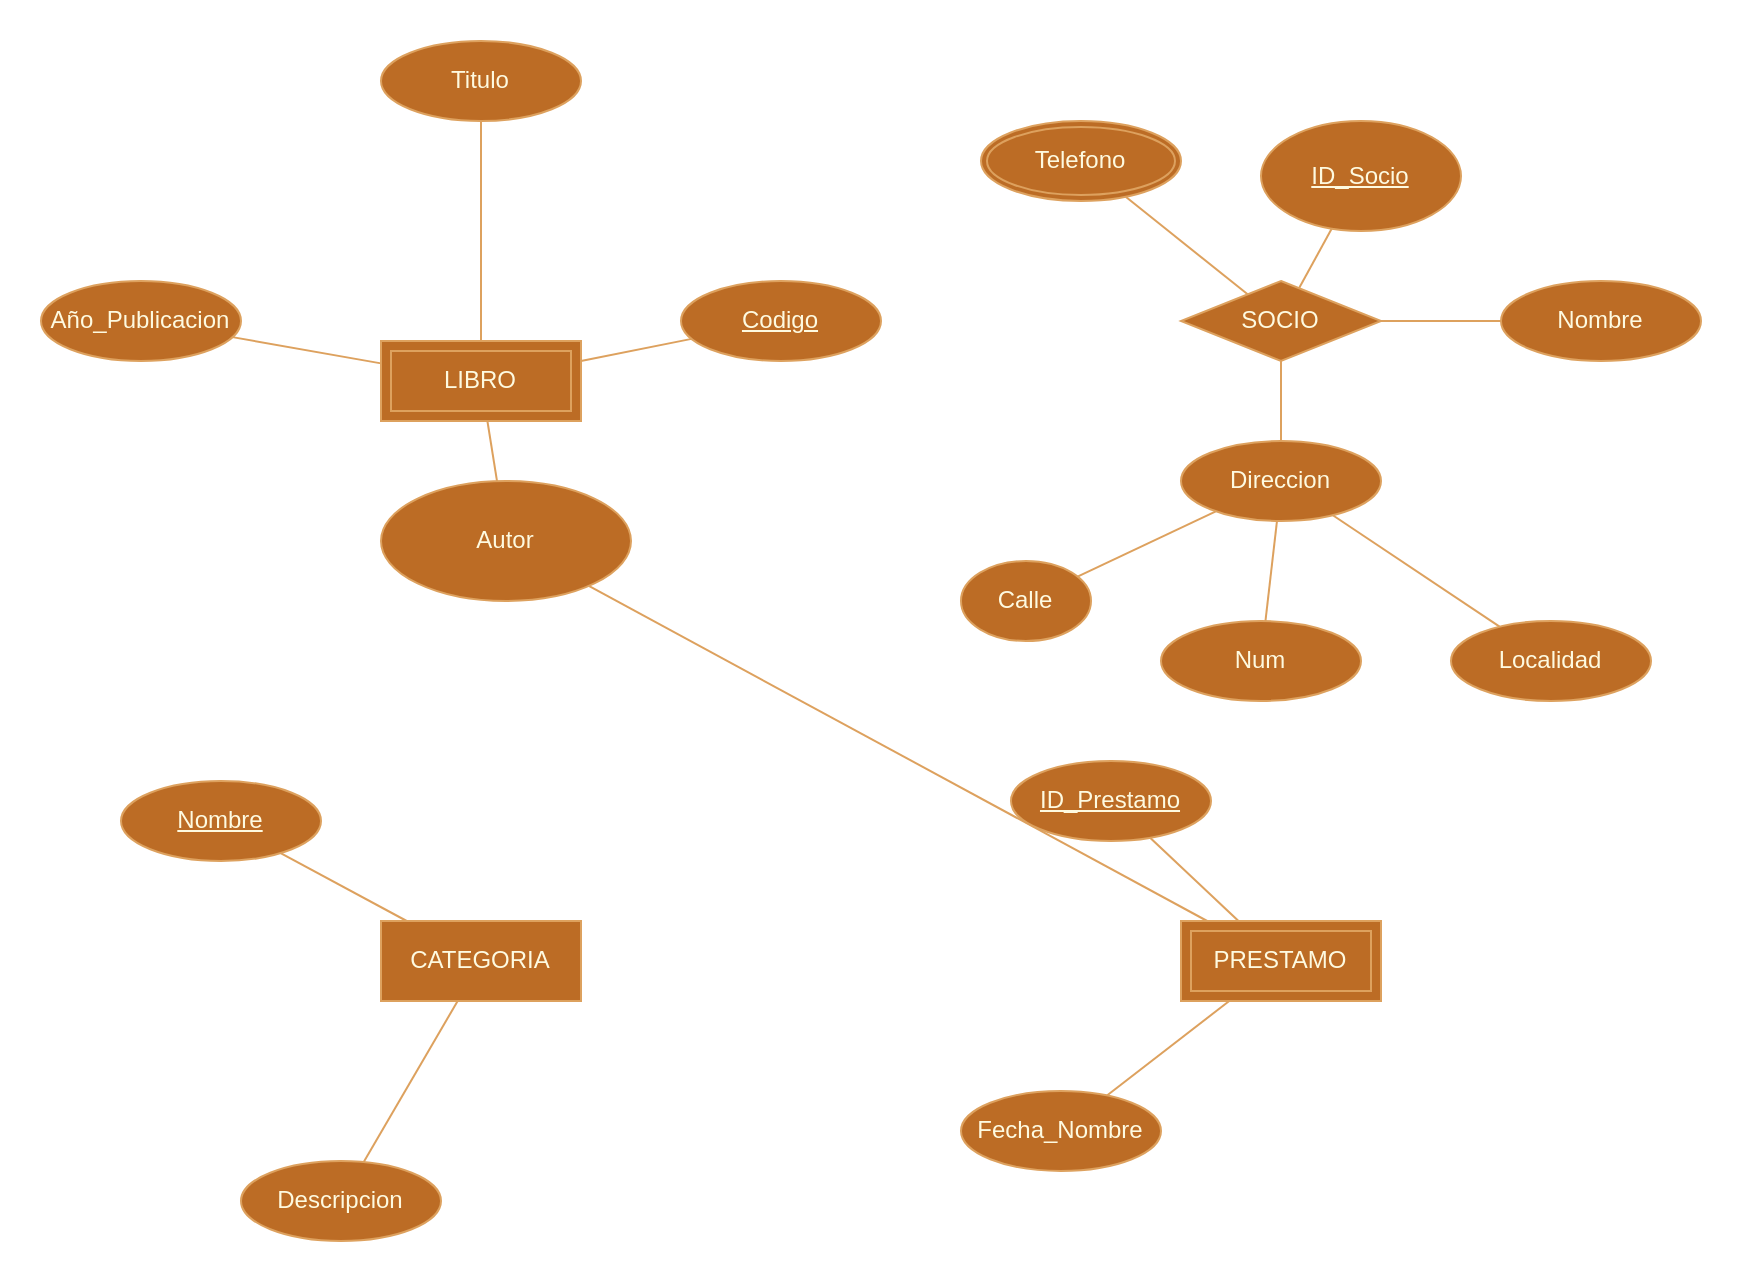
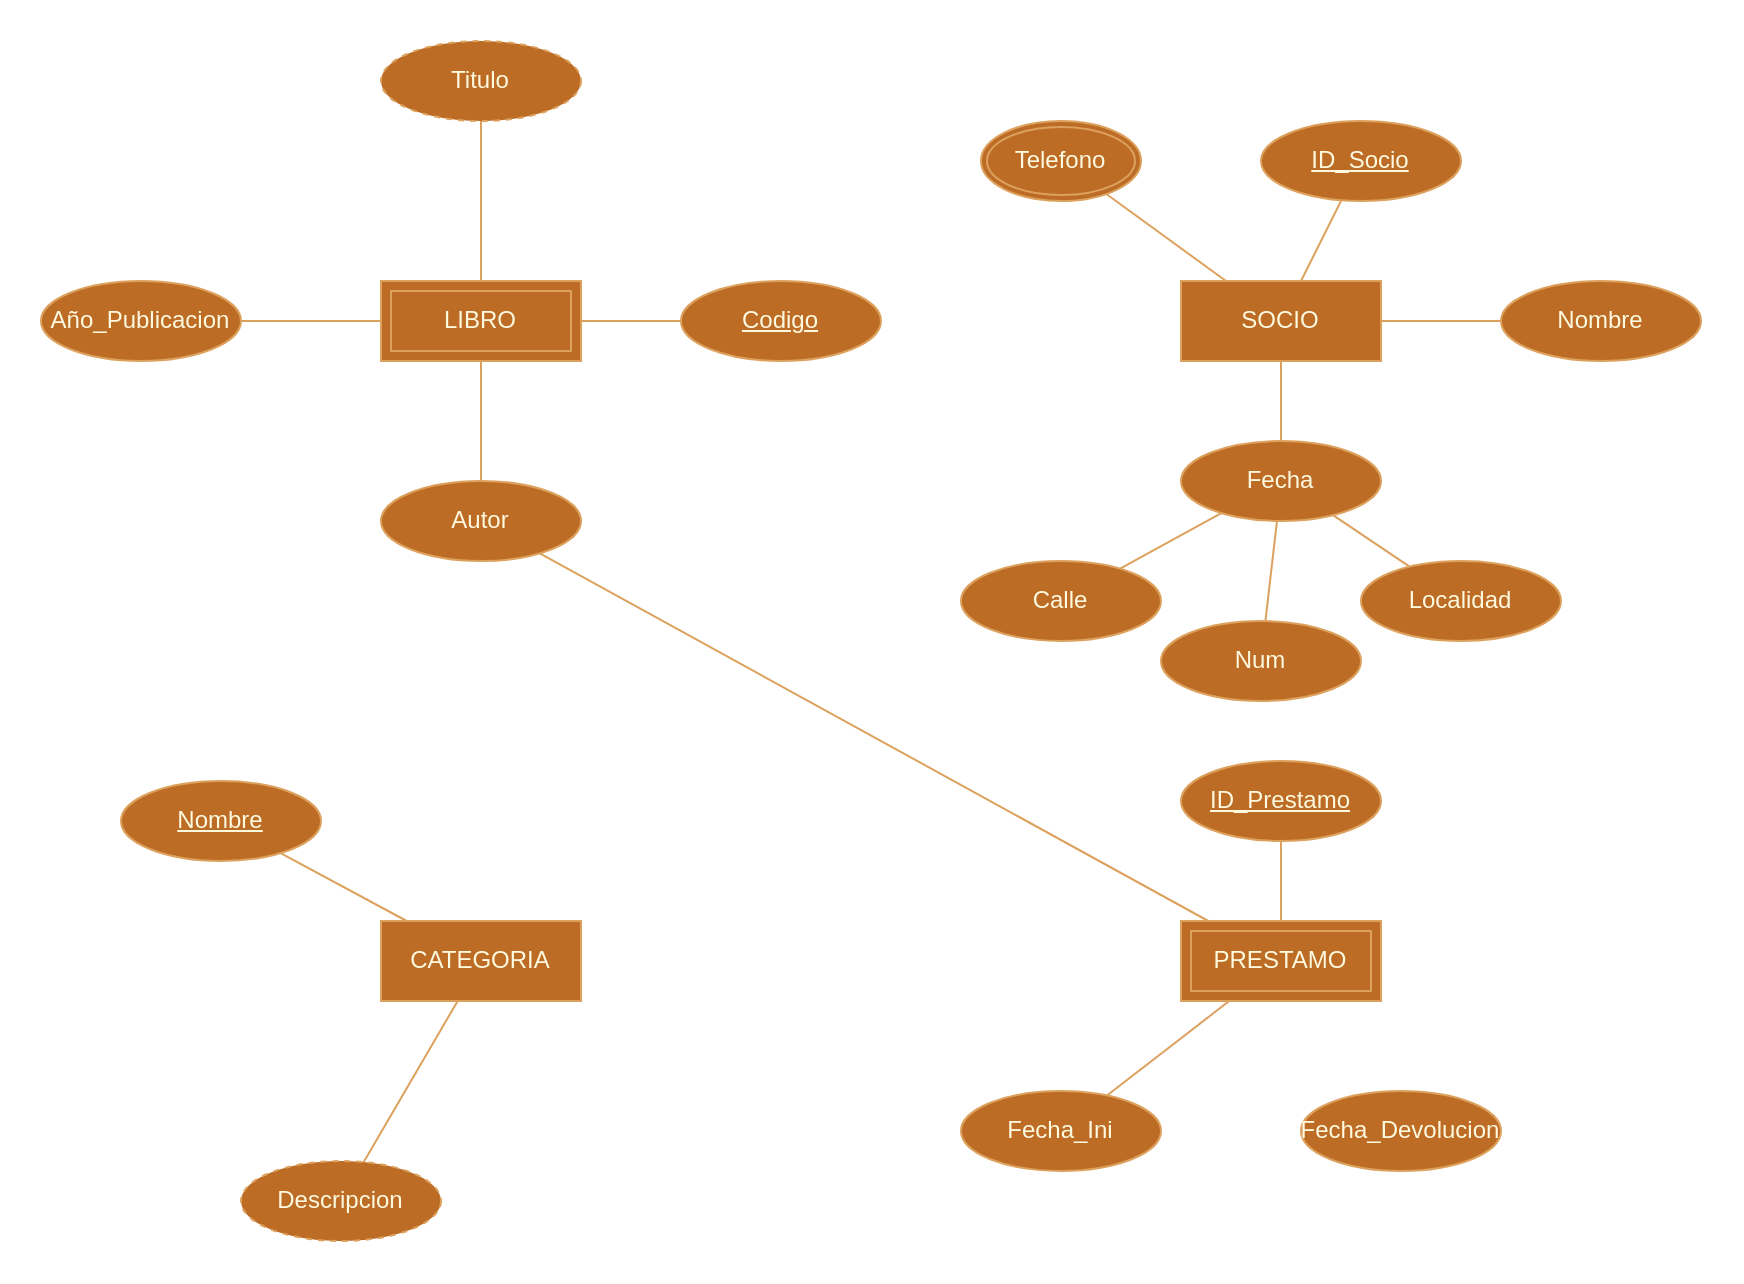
node "Titulo": style solid -> dashed
node "Telefono": size 200x80 -> 160x80
node "ID_Socio": size 200x110 -> 200x80
node "SOCIO": shape diamond -> rectangle
node "LIBRO": moved (481, 381) -> (481, 321)
node "Direccion": label "Direccion" -> "Fecha"
node "Autor": size 250x120 -> 200x80
node "Calle": size 130x80 -> 200x80
node "Localidad": moved (1551, 661) -> (1461, 601)
node "ID_Prestamo": moved (1111, 801) -> (1281, 801)
node "Fecha_Nombre": label "Fecha_Nombre" -> "Fecha_Ini"
node "Fecha_Devolucion": added
node "Descripcion": style solid -> dashed
